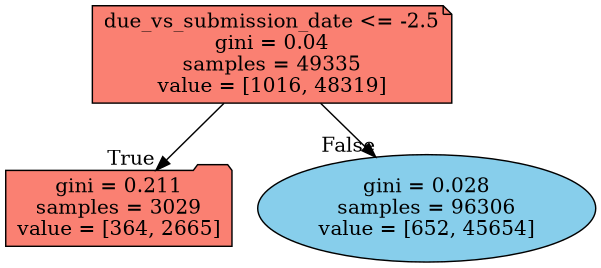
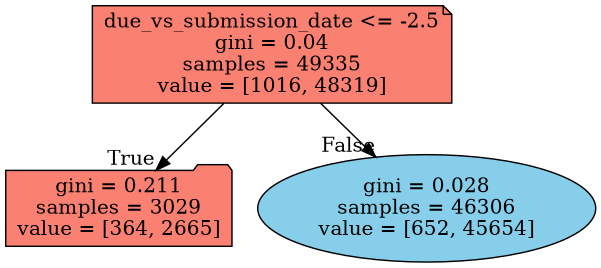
node "gini = 0.028 samples = 96306 value = [652, 45654]": label "gini = 0.028 samples = 96306 value = [652, 45654]" -> "gini = 0.028 samples = 46306 value = [652, 45654]"
